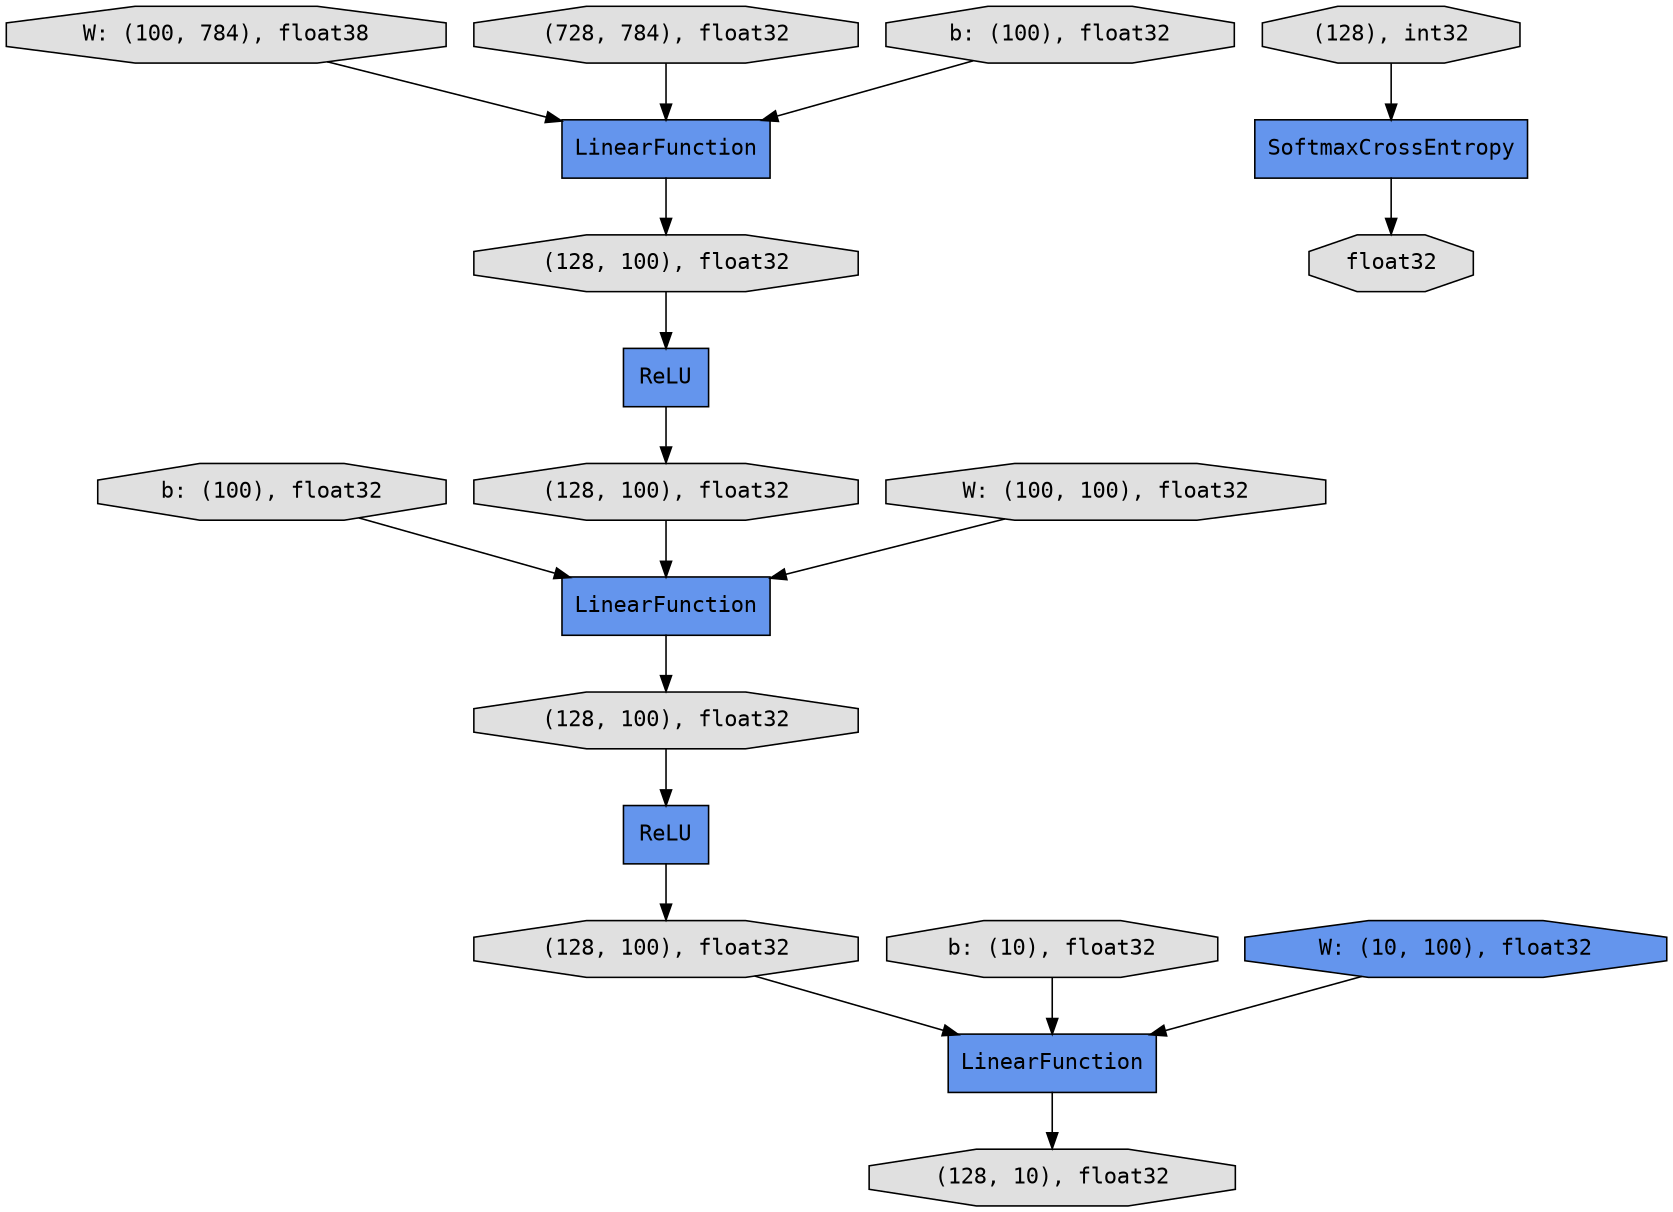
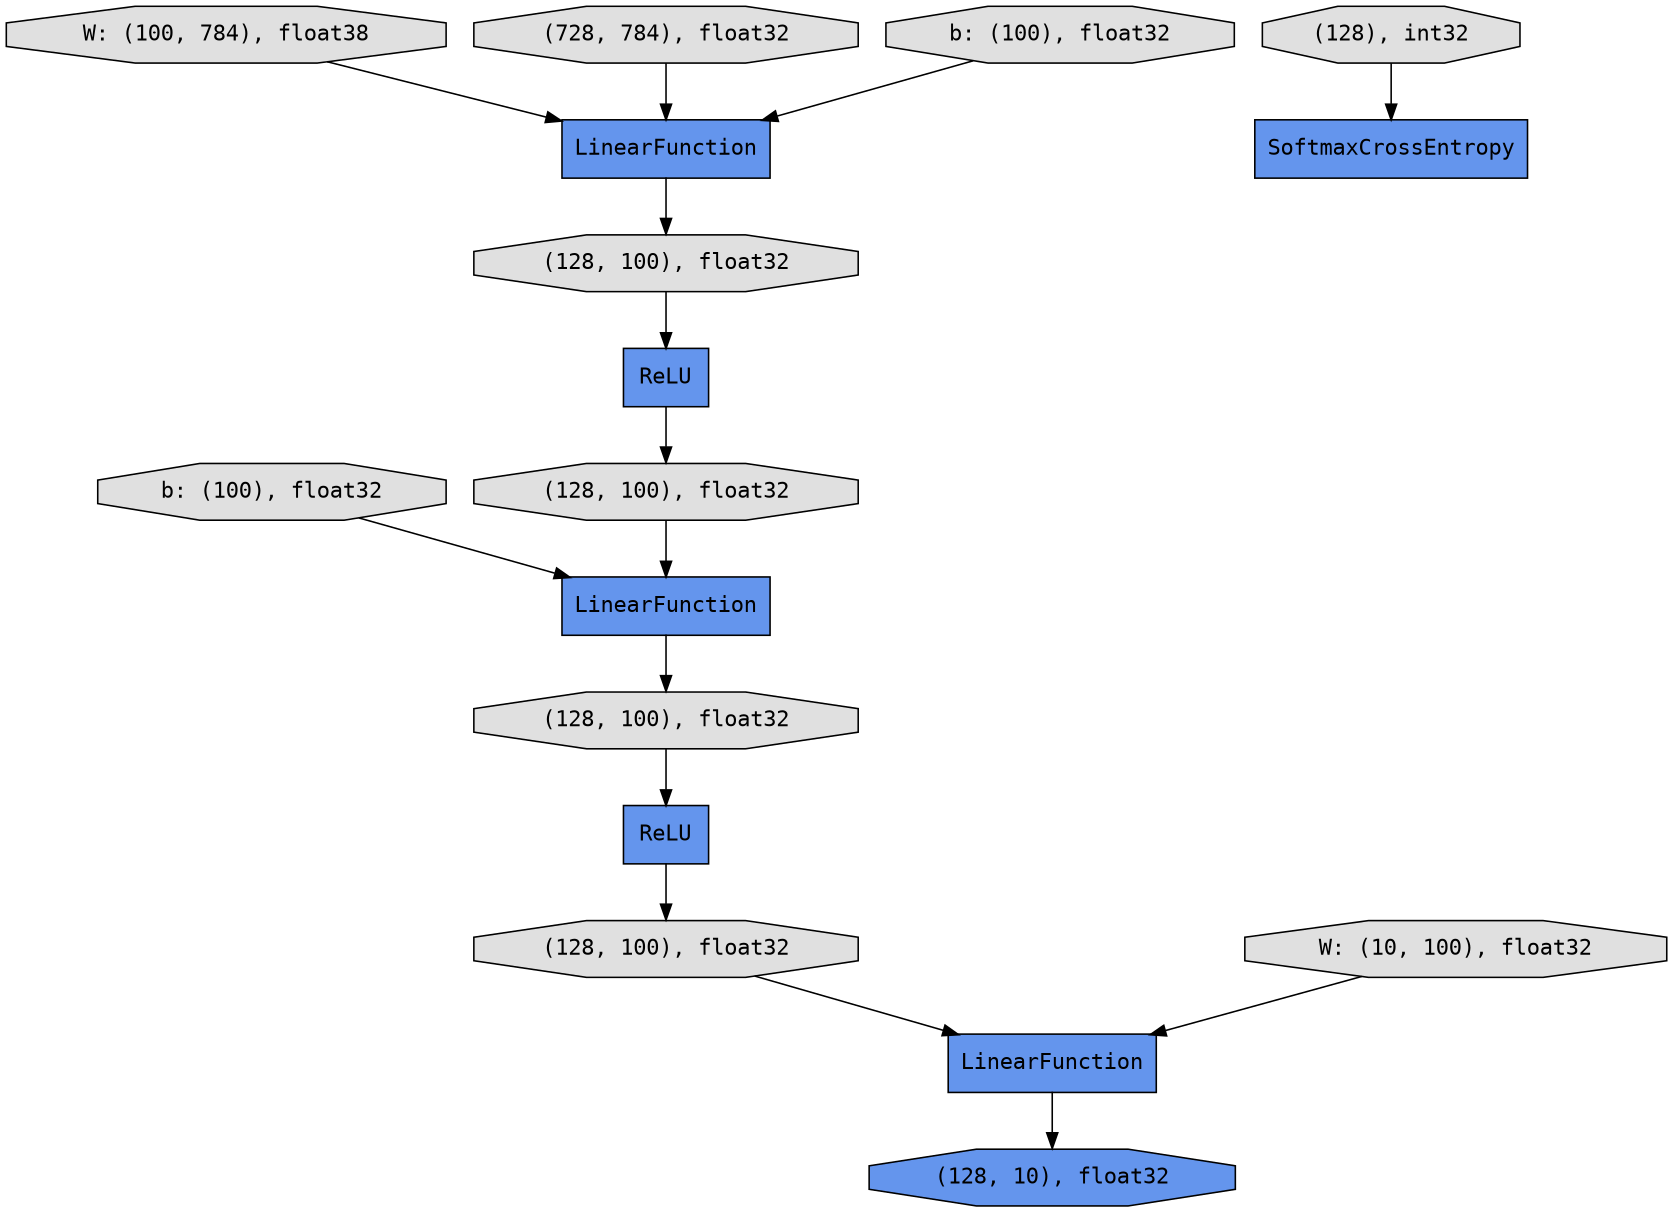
node "float32": removed
node "W: (100, 100), float32": removed
node "b: (10), float32": removed
node "W: (10, 100), float32": fillcolor #6495ed -> #e0e0e0
node "(128, 10), float32": fillcolor #e0e0e0 -> #6495ed
